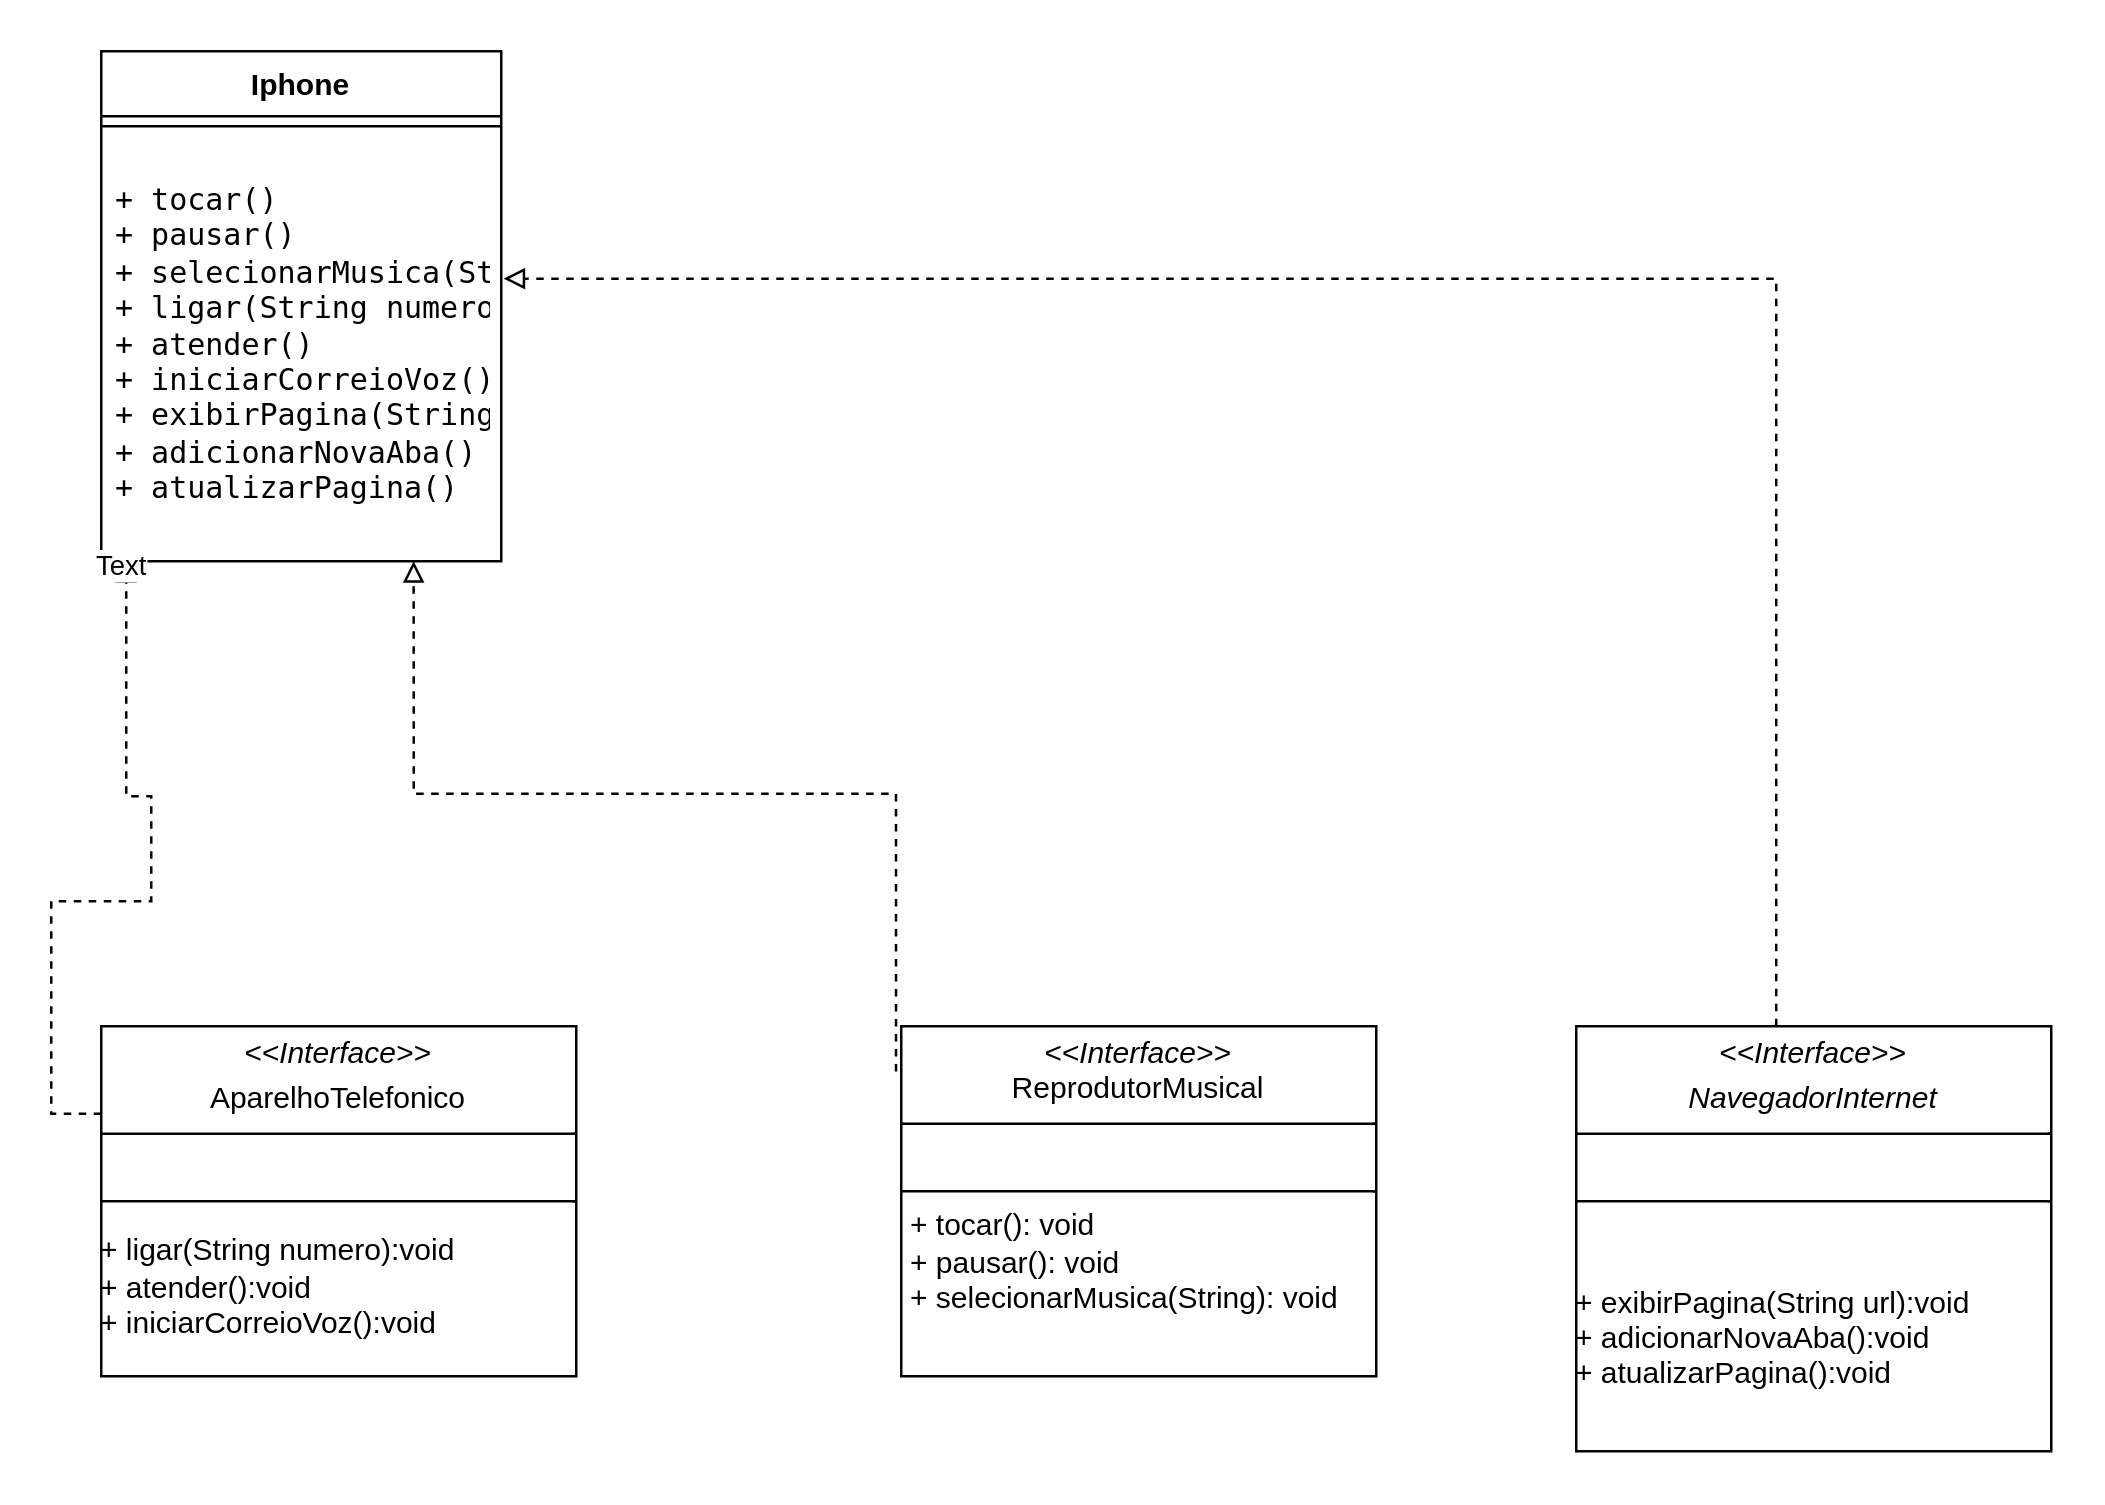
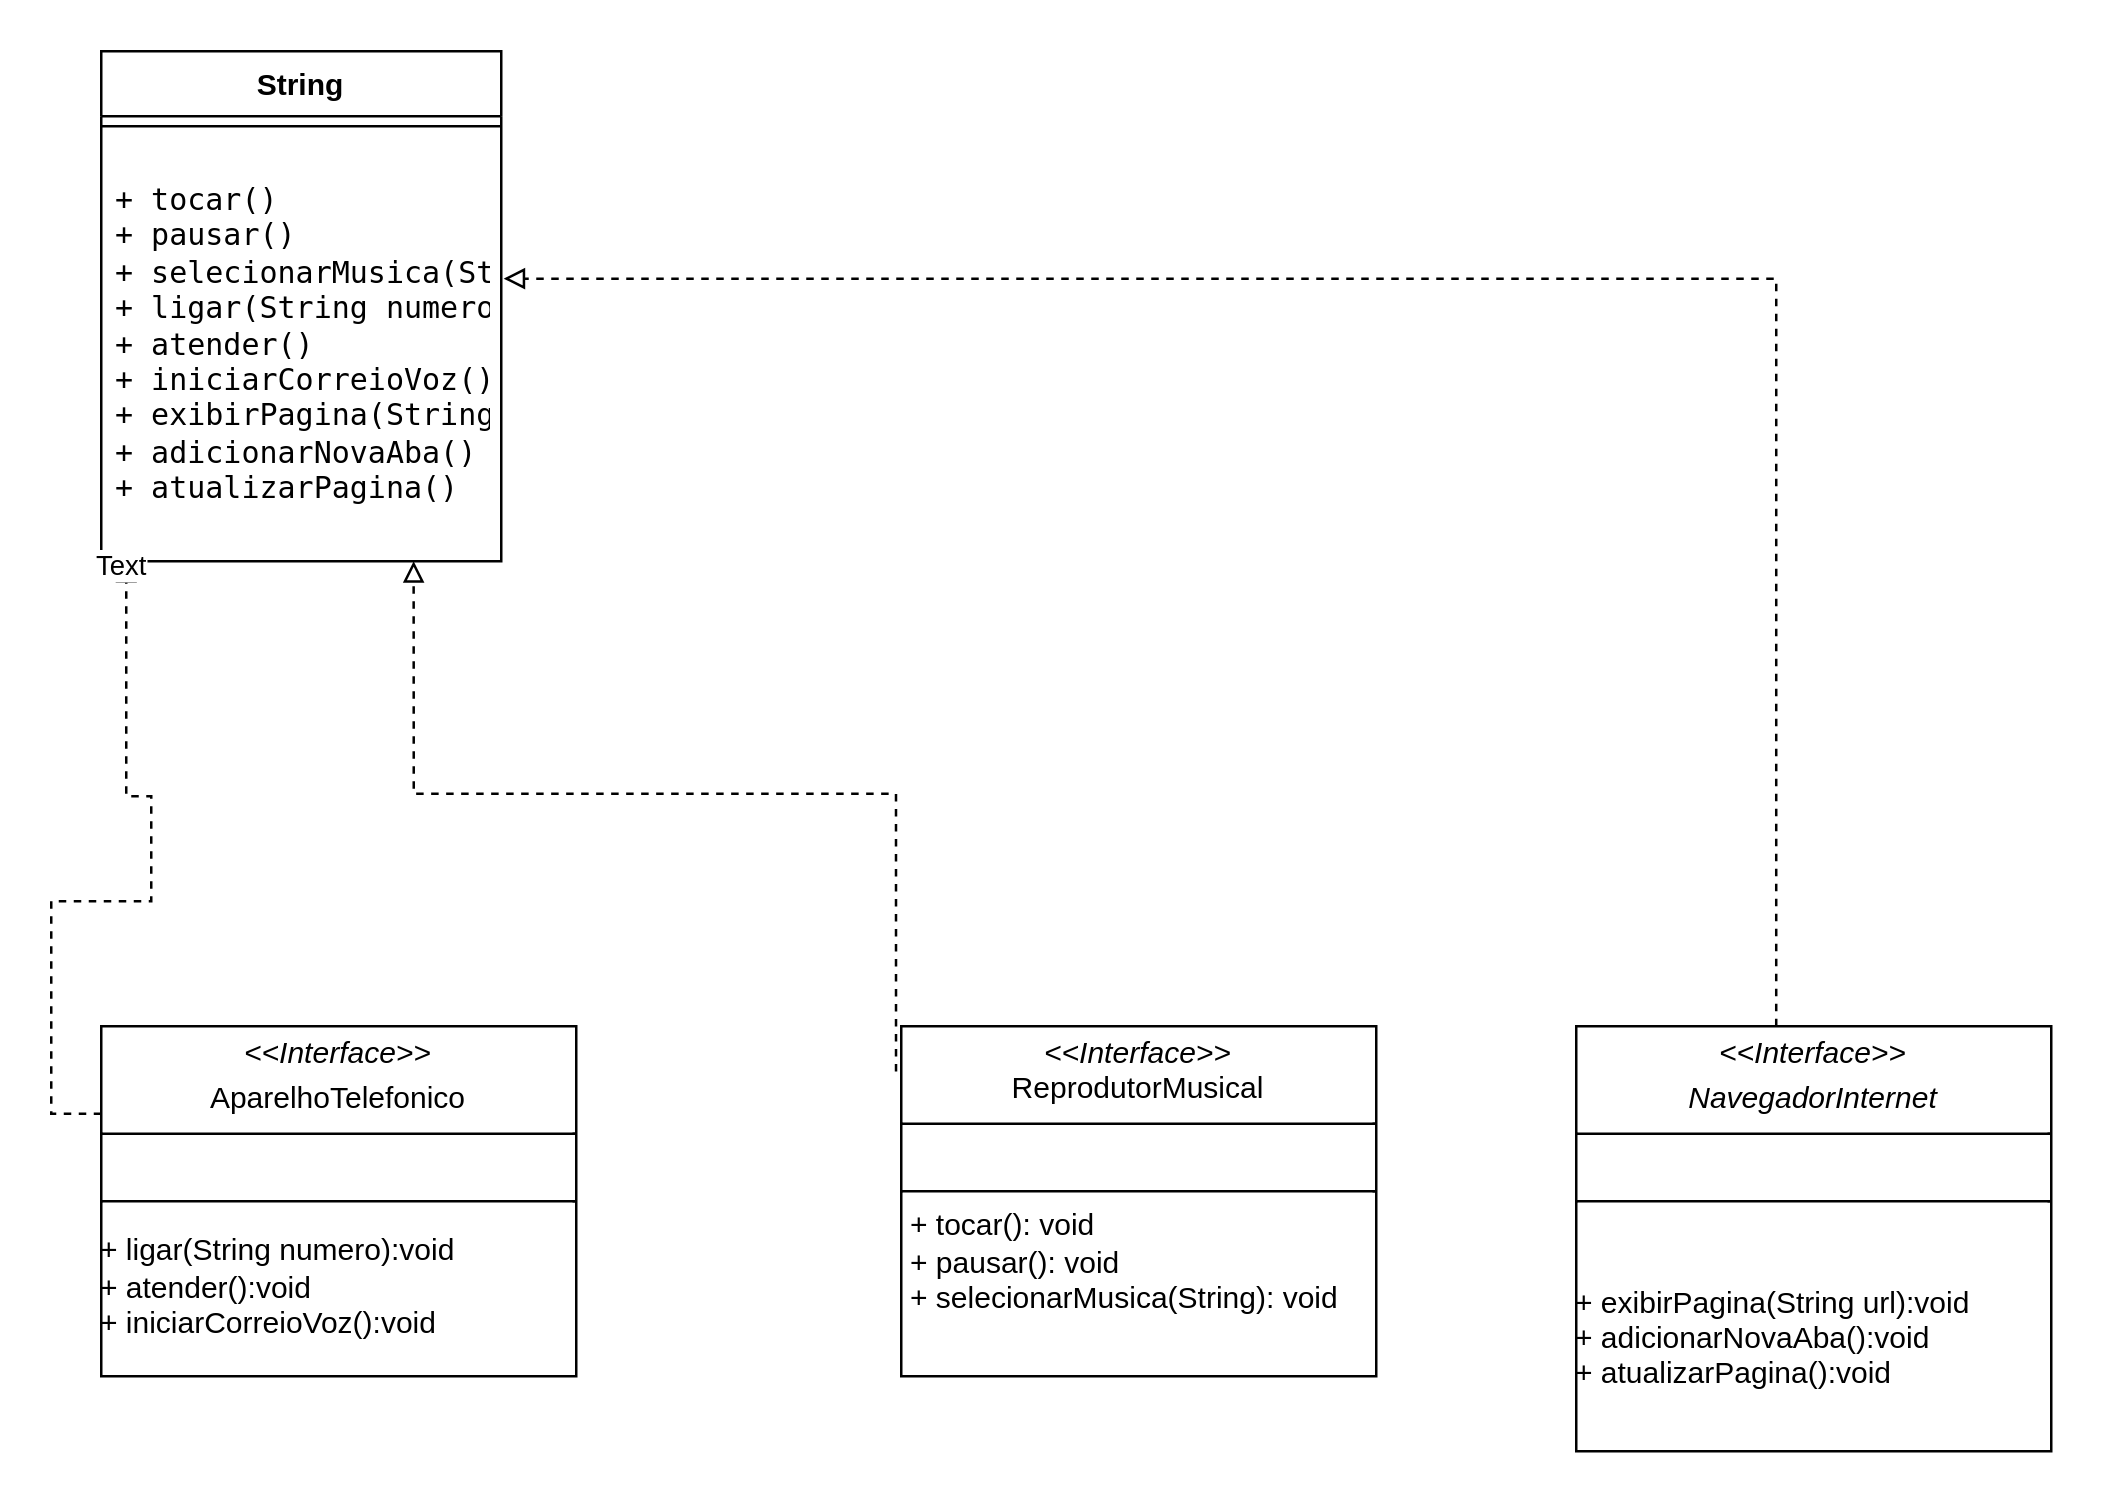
node "Iphone": label "Iphone" -> "String"
